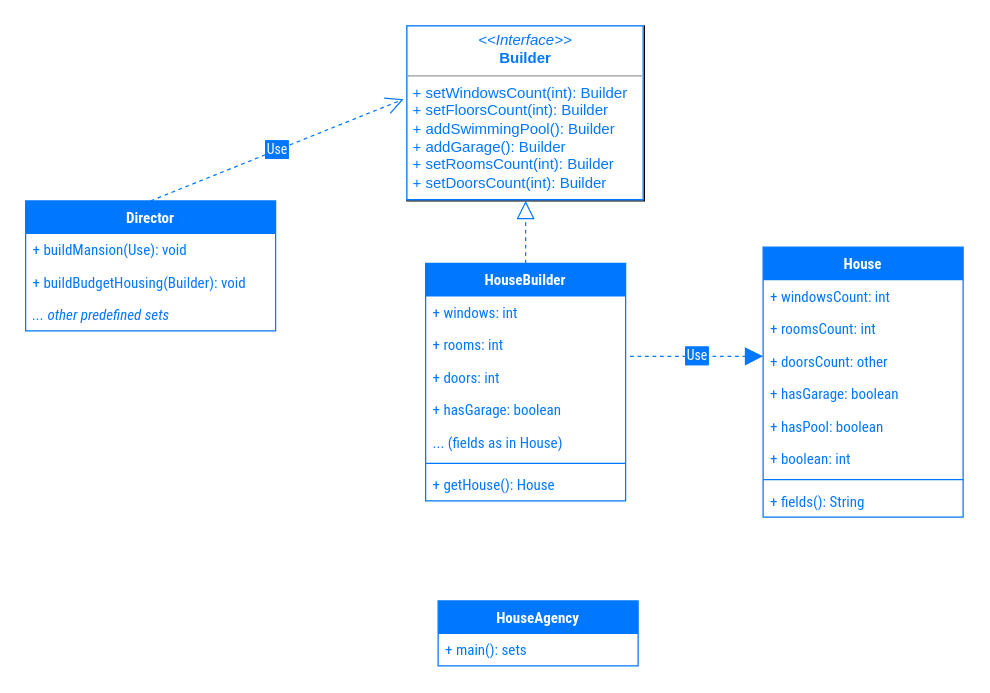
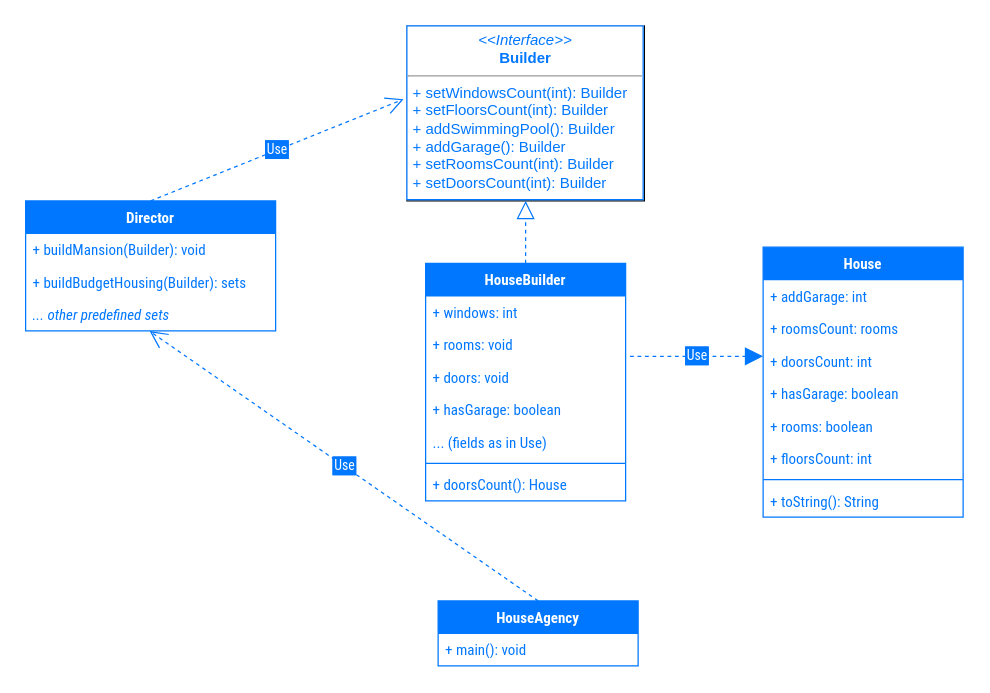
node "+ buildMansion(Use): void": label "+ buildMansion(Use): void" -> "+ buildMansion(Builder): void"
node "+ buildBudgetHousing(Builder): void": label "+ buildBudgetHousing(Builder): void" -> "+ buildBudgetHousing(Builder): sets"
node "+ windowsCount: int": label "+ windowsCount: int" -> "+ addGarage: int"
node "+ roomsCount: int": label "+ roomsCount: int" -> "+ roomsCount: rooms"
node "+ rooms: int": label "+ rooms: int" -> "+ rooms: void"
node "+ doorsCount: other": label "+ doorsCount: other" -> "+ doorsCount: int"
node "+ doors: int": label "+ doors: int" -> "+ doors: void"
node "+ hasPool: boolean": label "+ hasPool: boolean" -> "+ rooms: boolean"
node "... (fields as in House)": label "... (fields as in House)" -> "... (fields as in Use)"
node "+ boolean: int": label "+ boolean: int" -> "+ floorsCount: int"
edge "HouseAgency" -> "... other predefined sets": added, label "Use"
node "+ getHouse(): House": label "+ getHouse(): House" -> "+ doorsCount(): House"
node "+ fields(): String": label "+ fields(): String" -> "+ toString(): String"
node "+ main(): sets": label "+ main(): sets" -> "+ main(): void"
